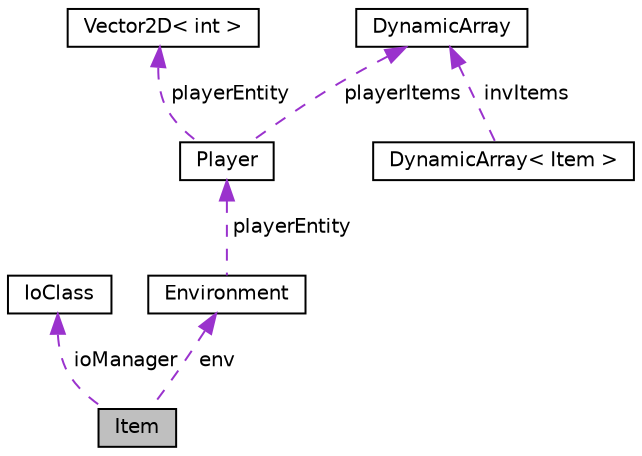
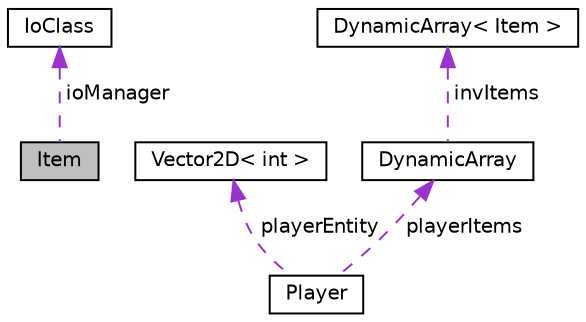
edge "DynamicArray< Item >" -> "DynamicArray": reversed
node "Environment": removed
